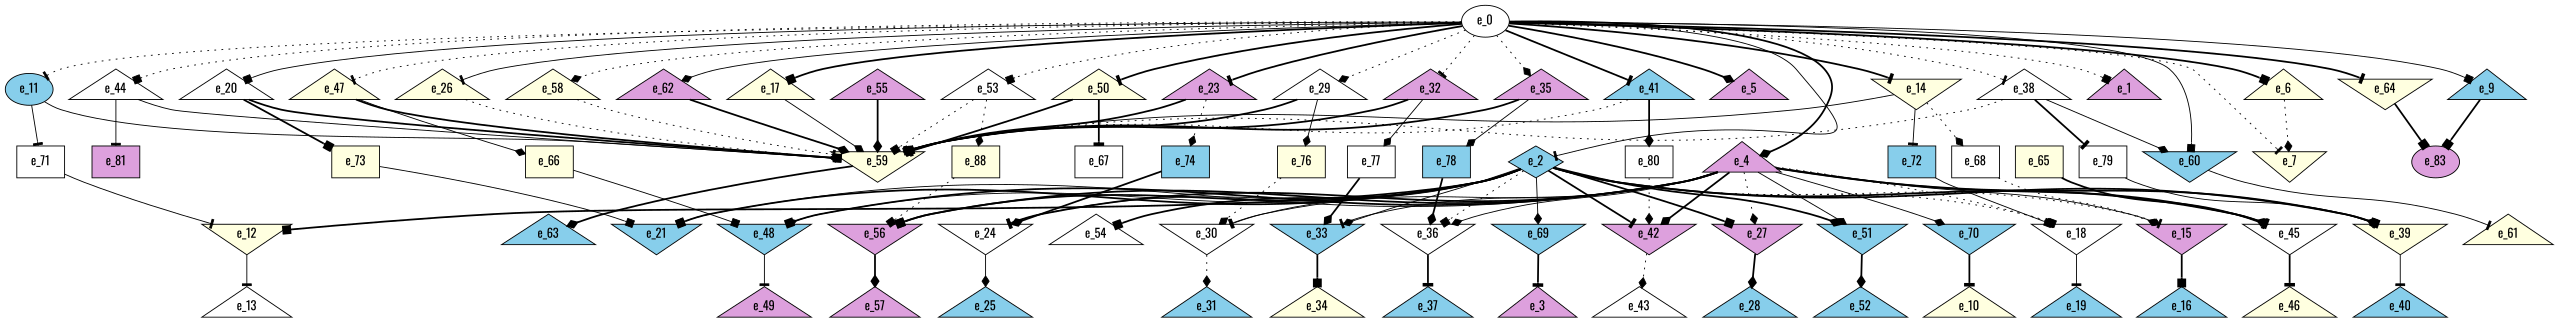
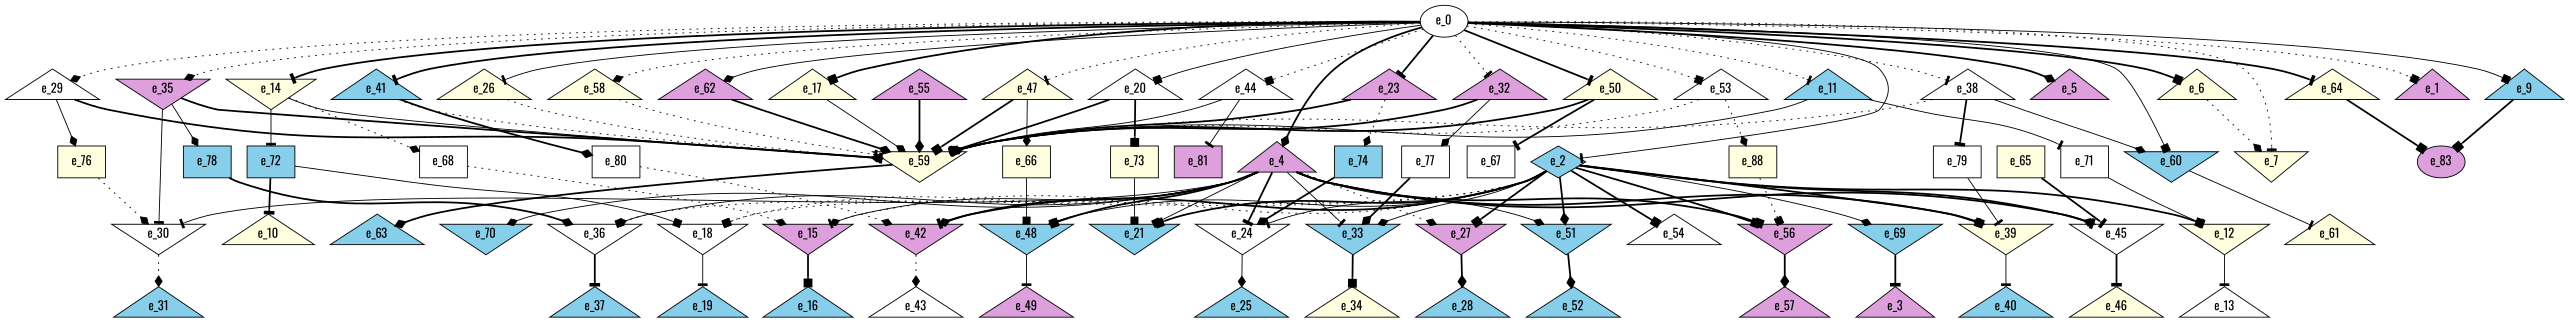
node "e_11": shape ellipse -> triangle
node "e_35": shape triangle -> invtriangle
node "e_64": shape invtriangle -> triangle
edge "e_2" -> "e_30": now "e_35" -> "e_30"
edge "e_70" -> "e_10": now "e_72" -> "e_10"
